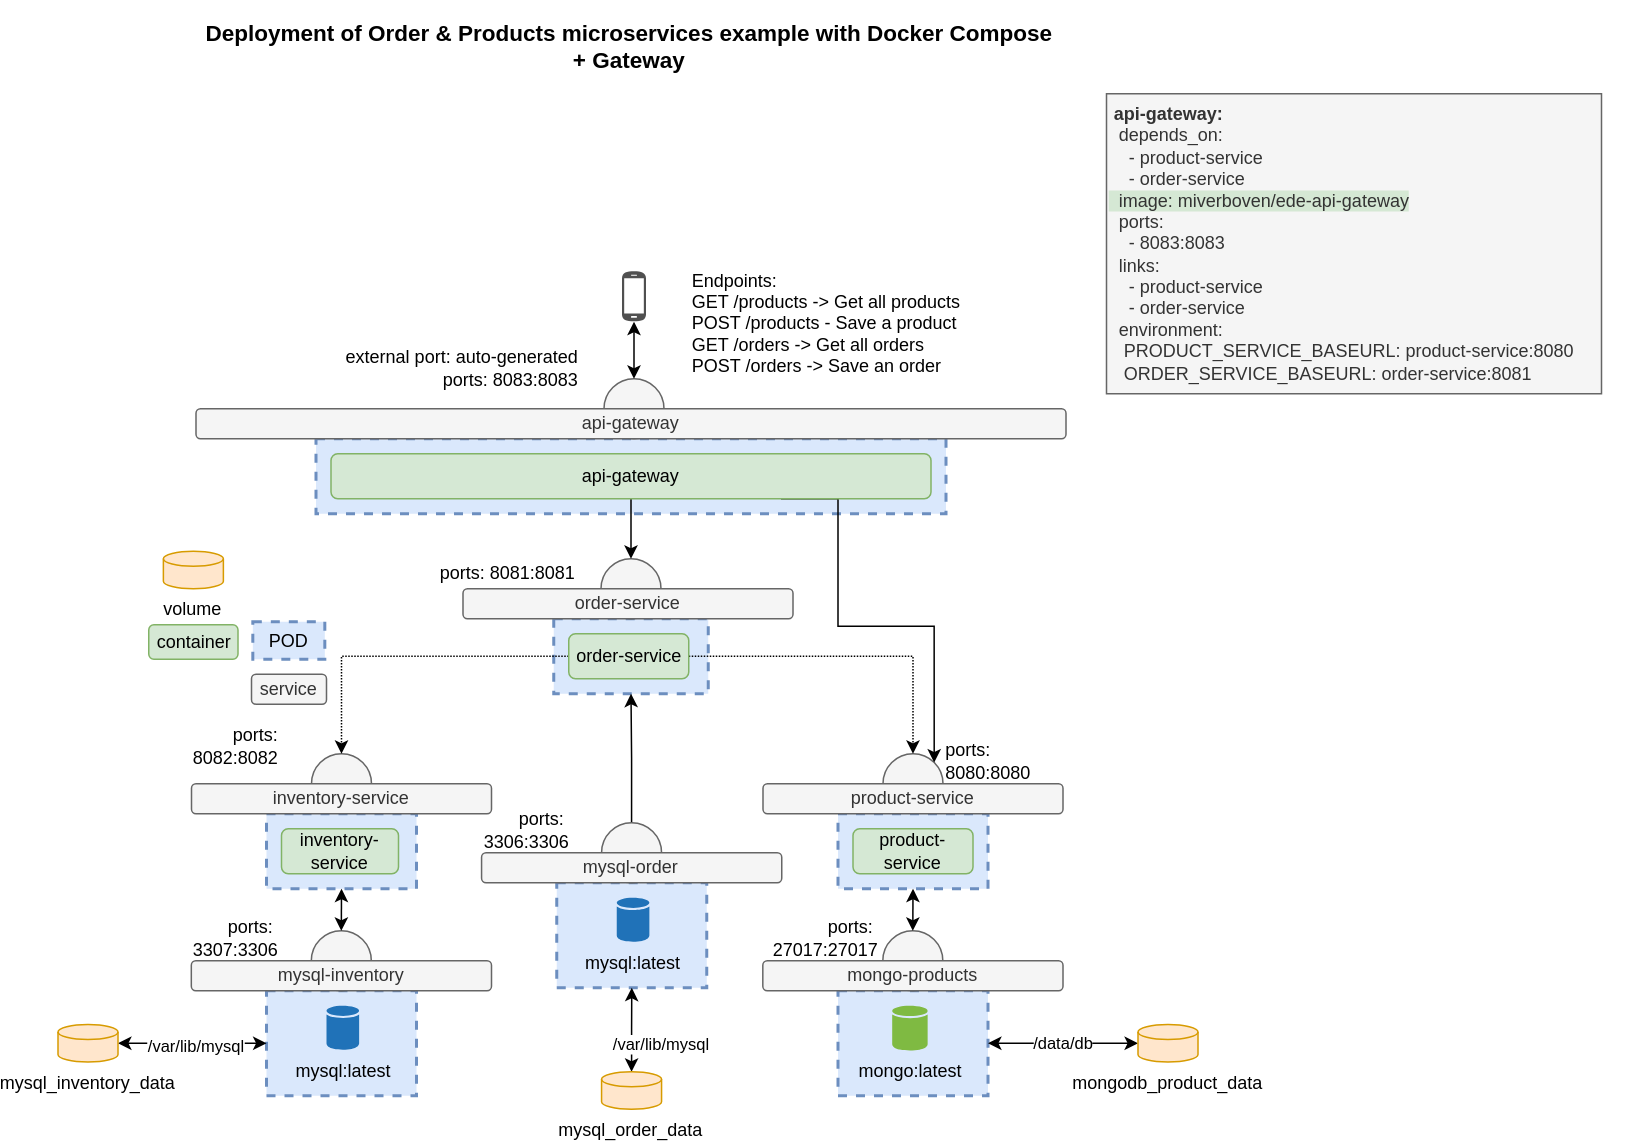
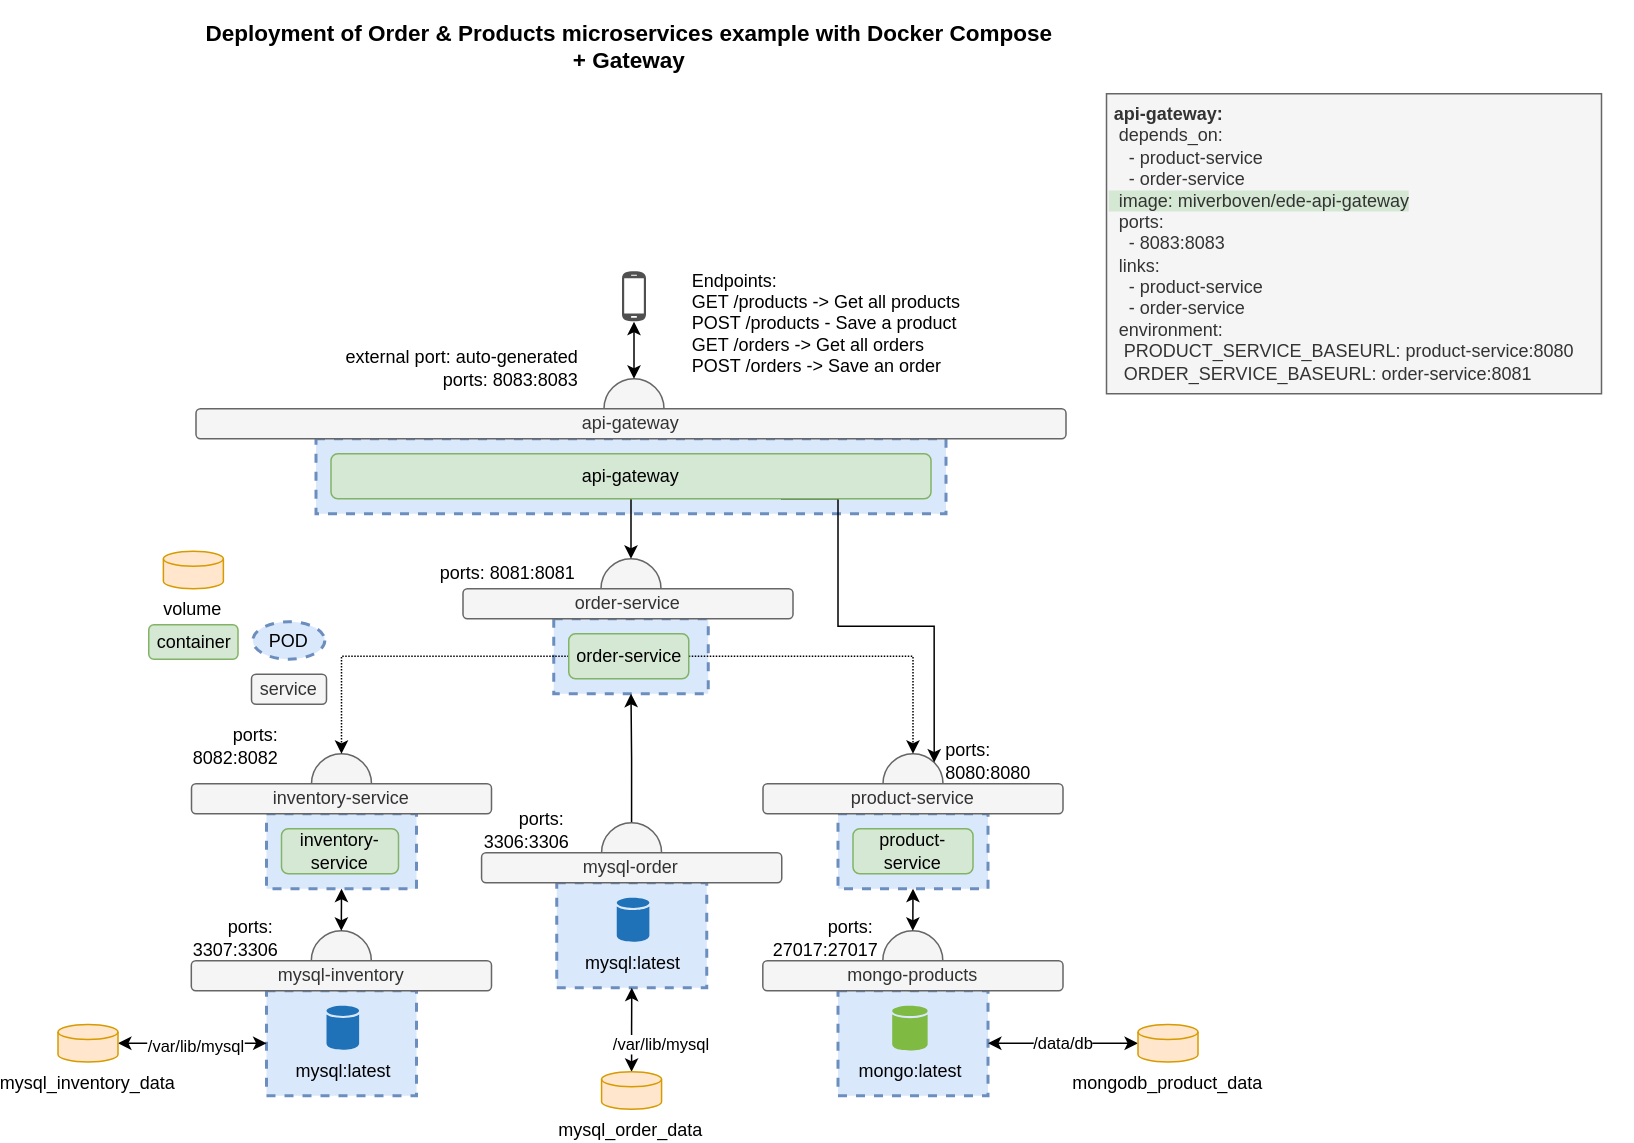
node "POD": shape rectangle -> ellipse
